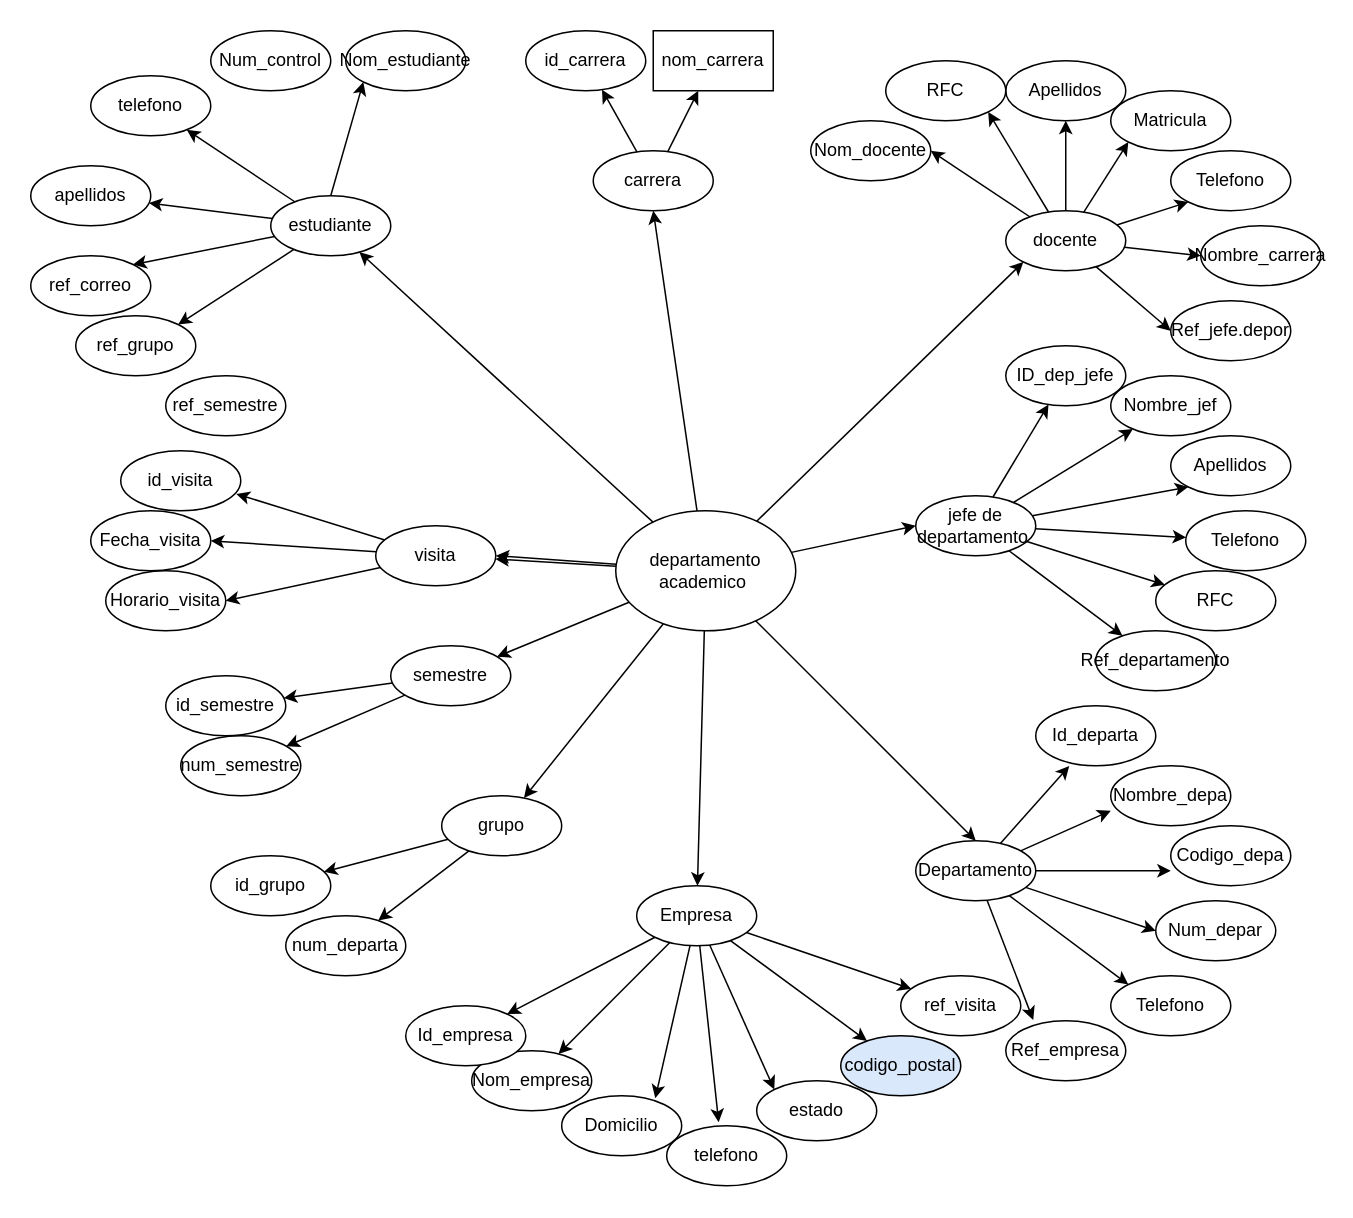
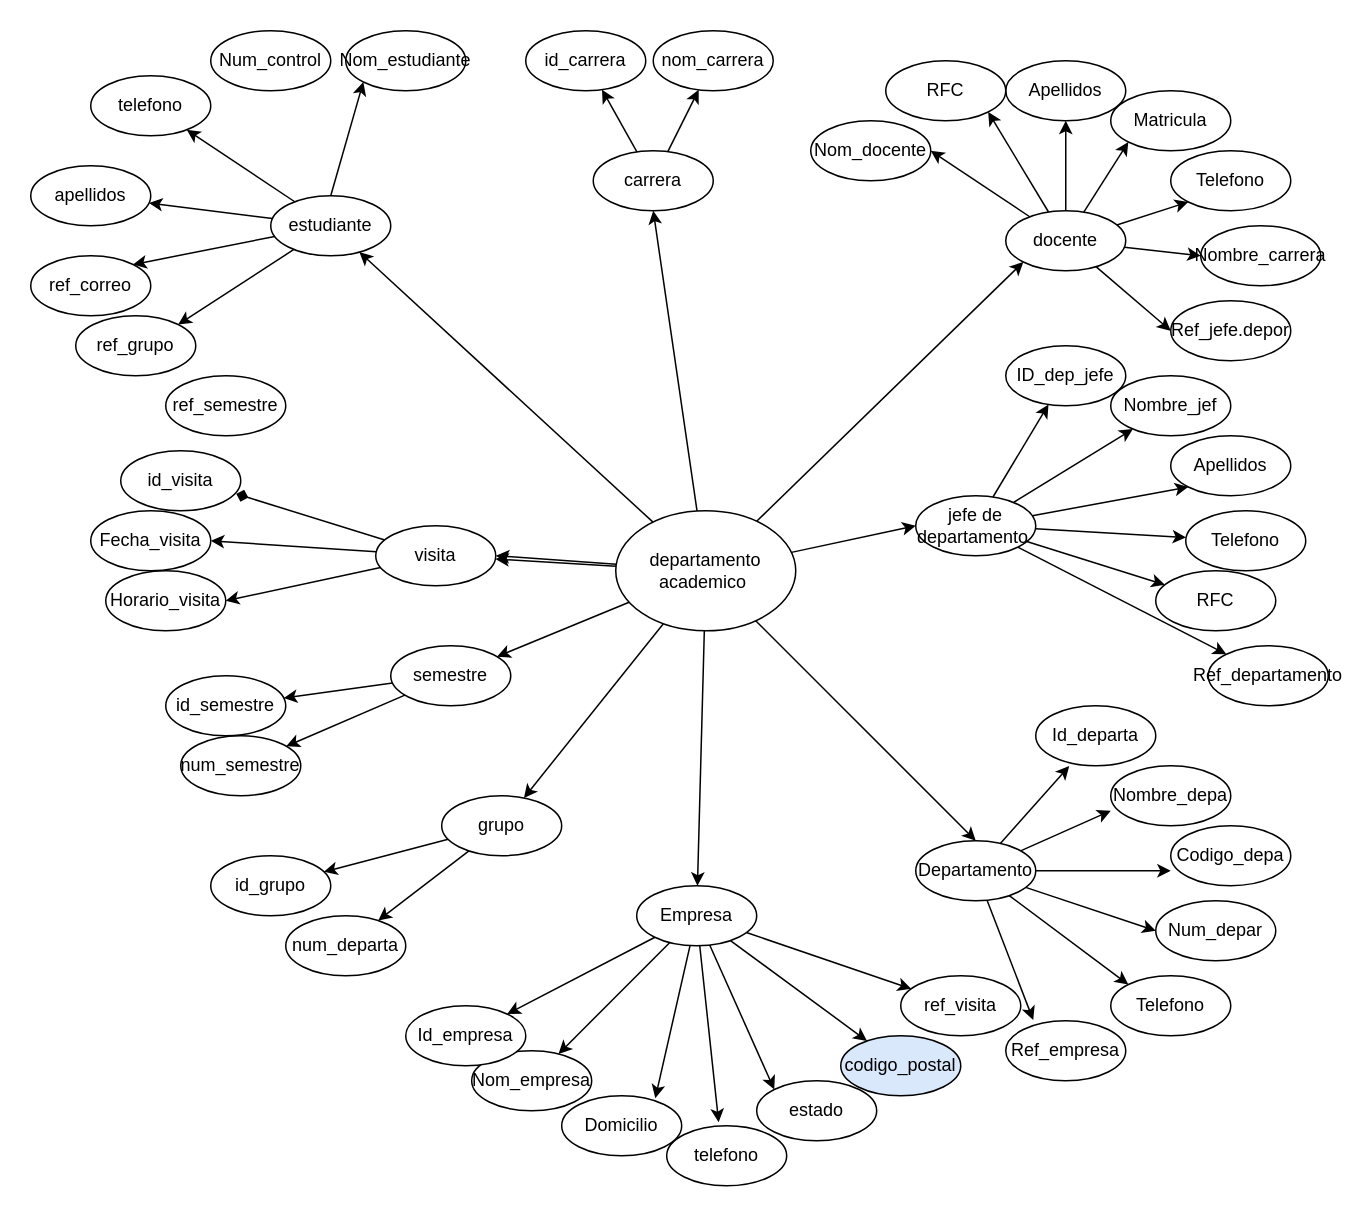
node "nom_carrera": shape rectangle -> ellipse
edge "visita" -> "id_visita": arrowhead classic -> diamond
node "Ref_departamento": moved (1156, 661) -> (1268, 676)
